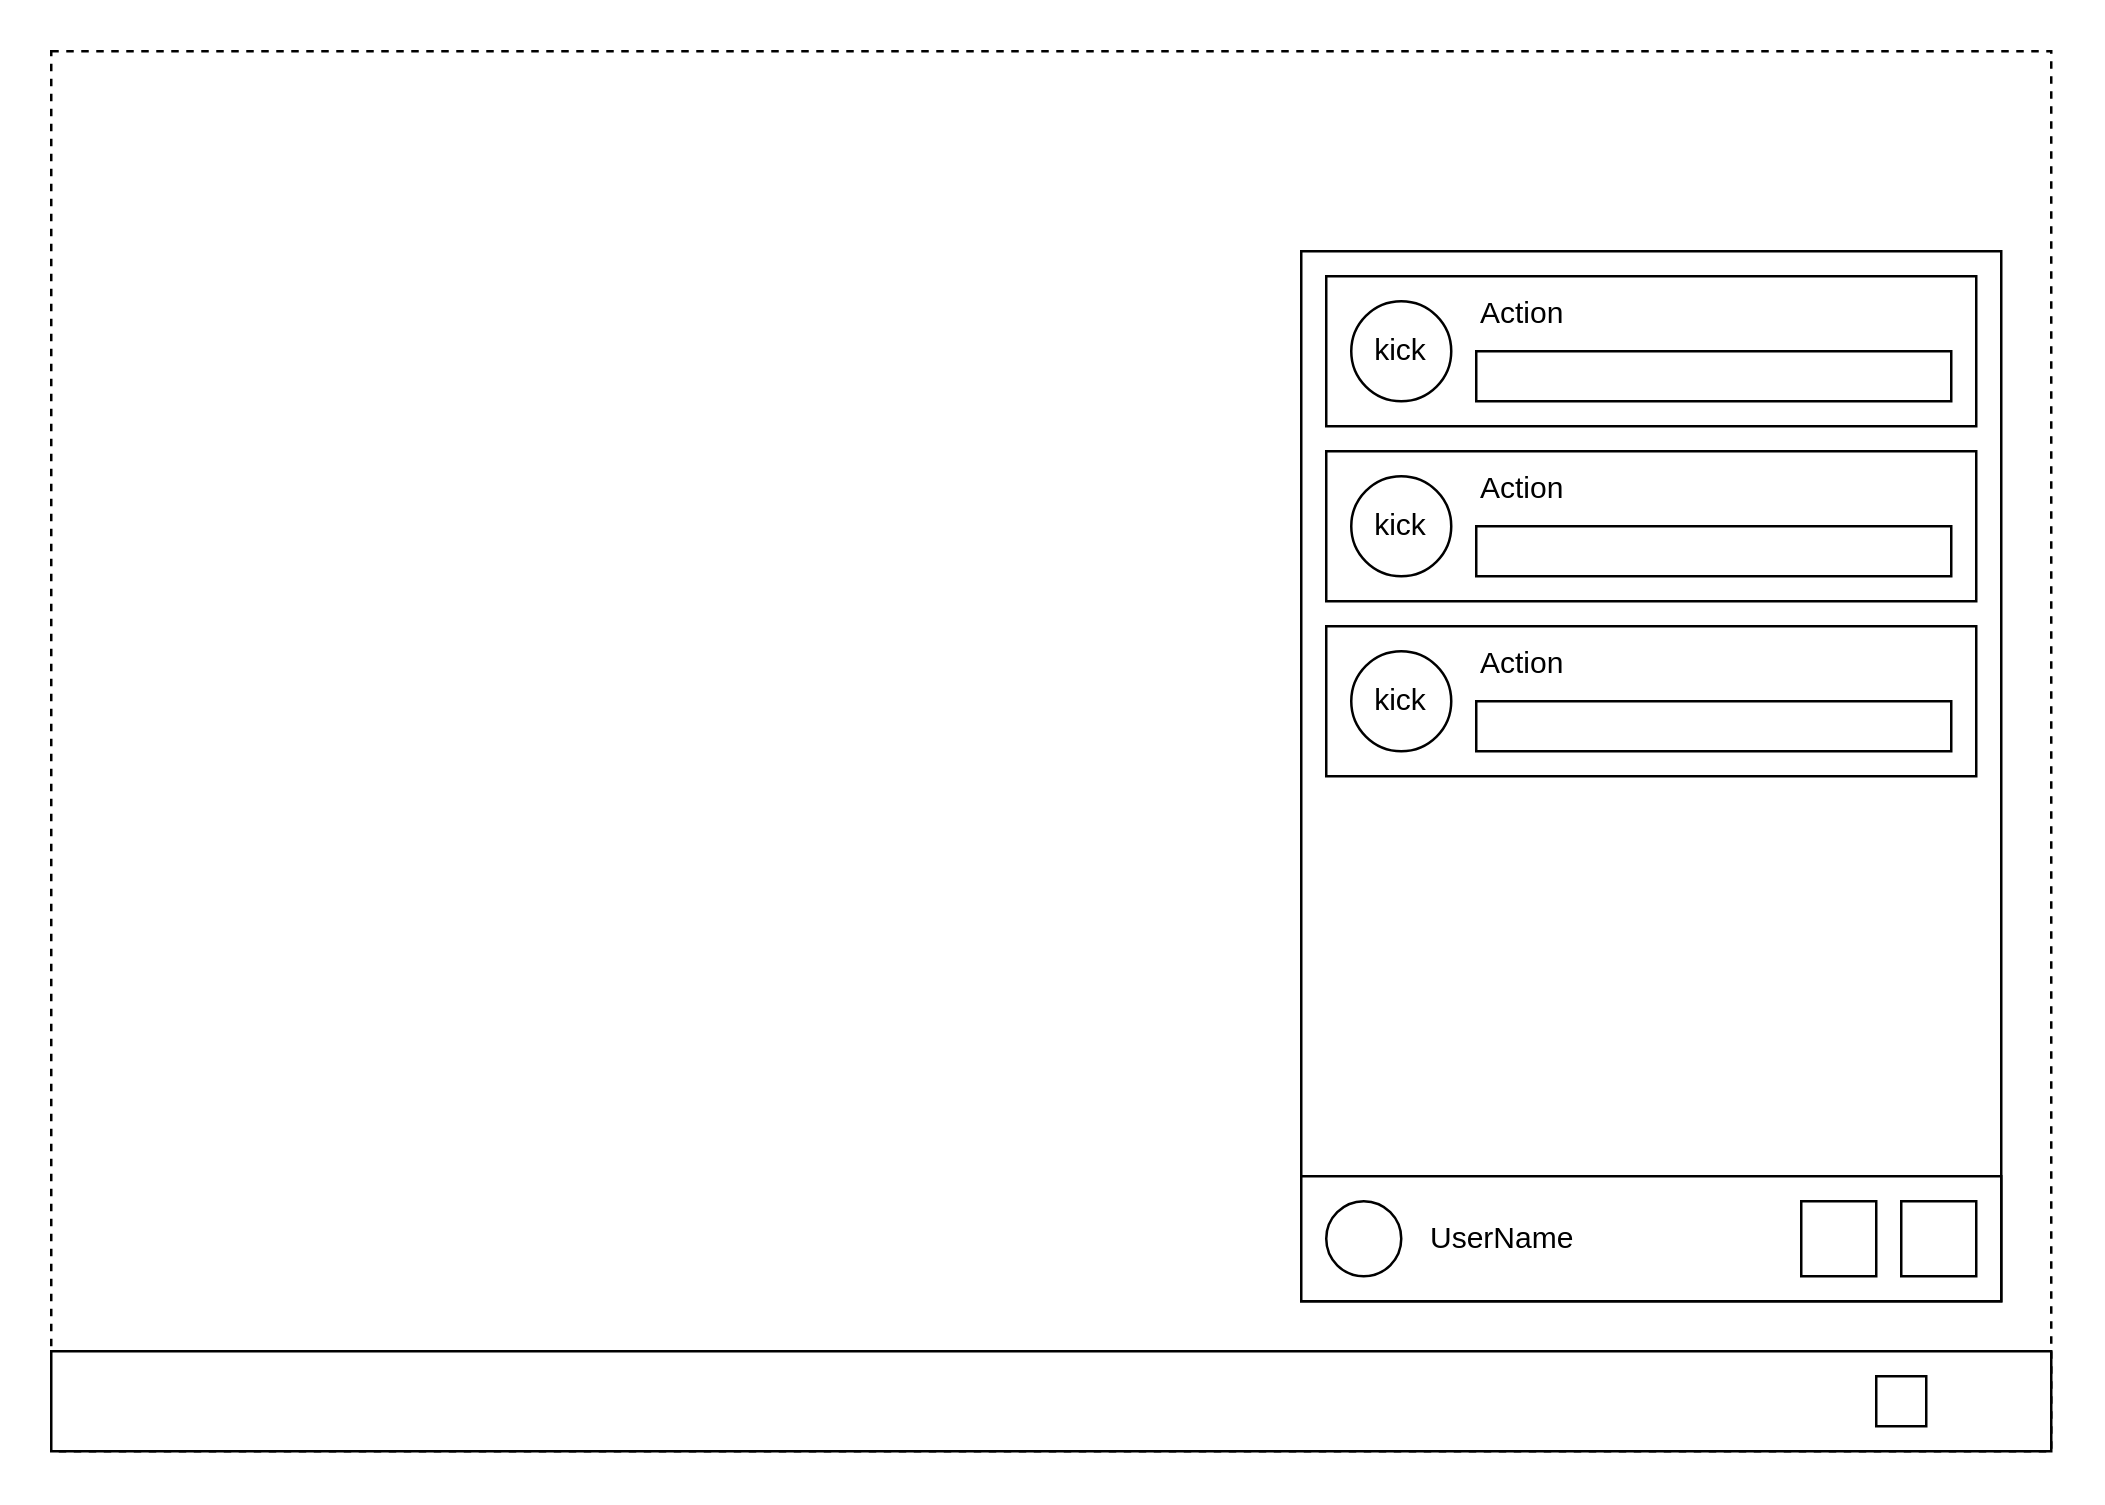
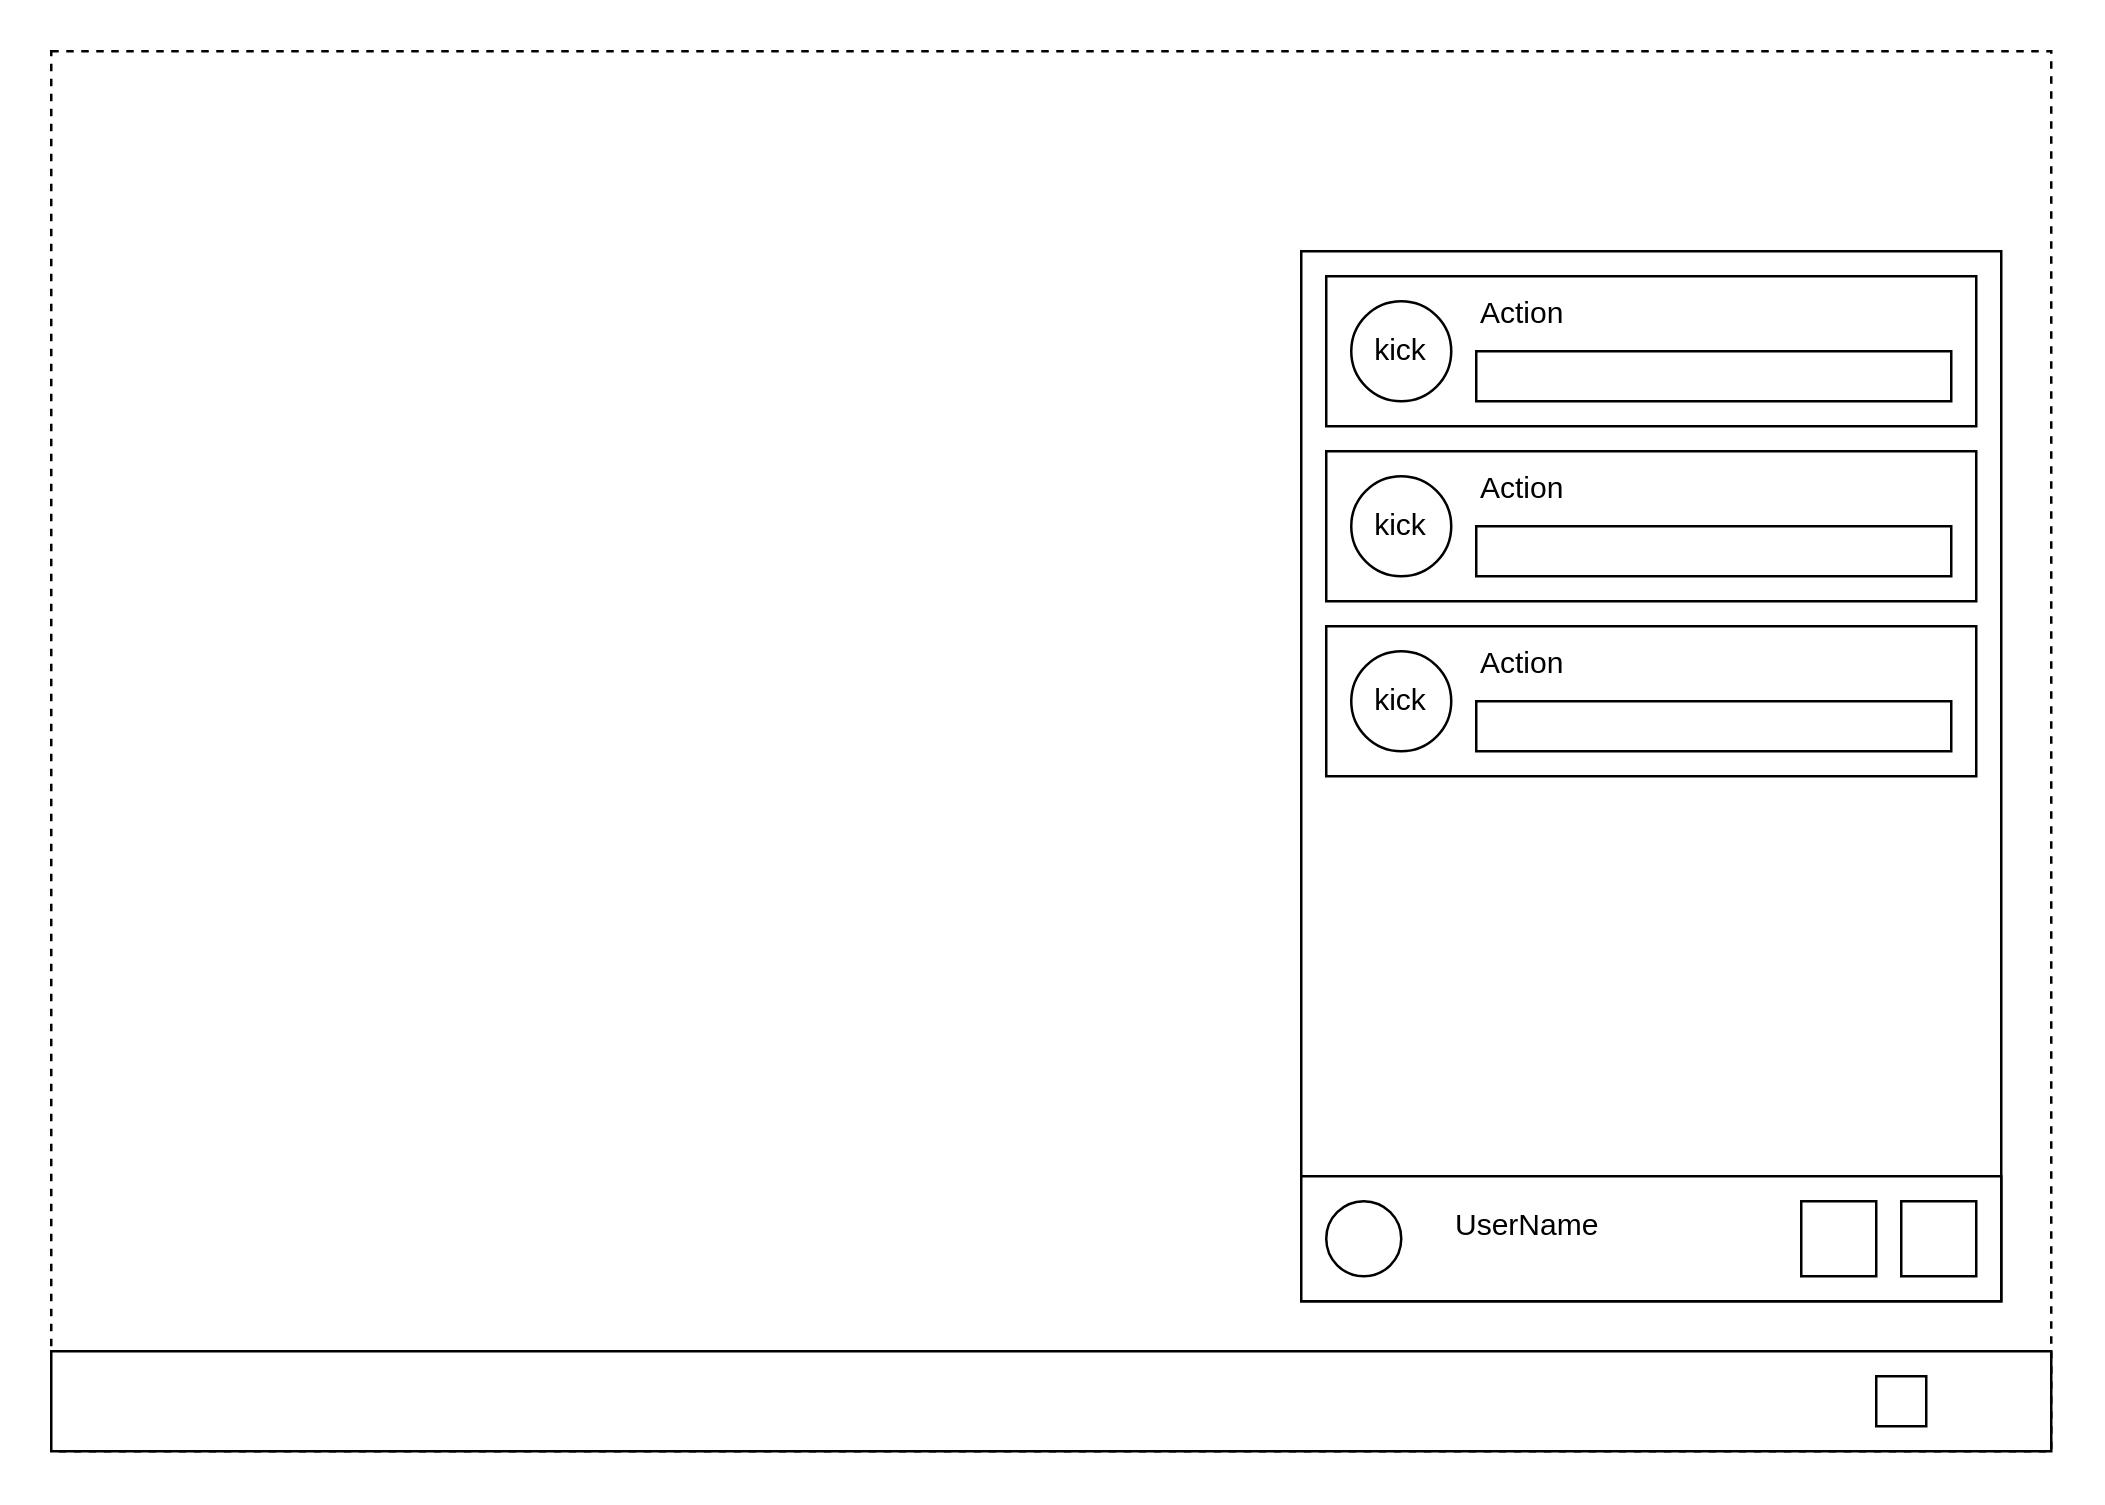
node "UserName": moved (1526, 1239) -> (1551, 1226)
